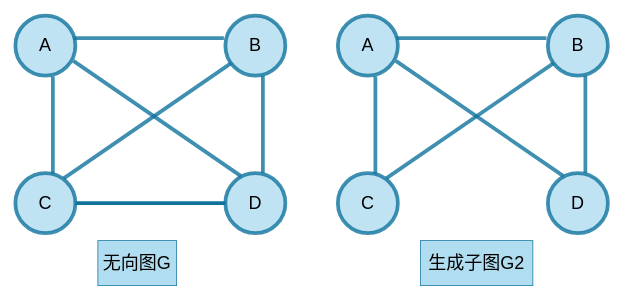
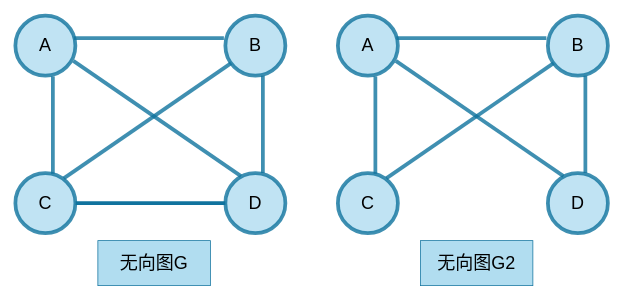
node "无向图G": size 79x45 -> 113x45
node "生成子图G2": label "生成子图G2" -> "无向图G2"
